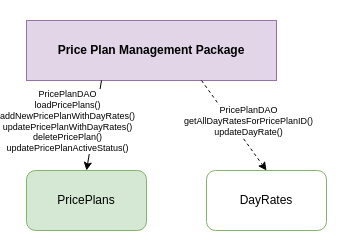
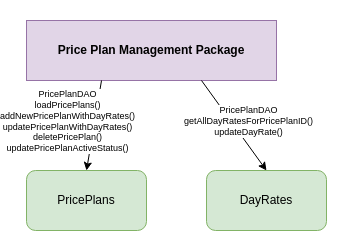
edge "Price Plan Management Package" -> "DayRates": style dashed -> solid
node "DayRates": fillcolor #ffffff -> #d5e8d4
